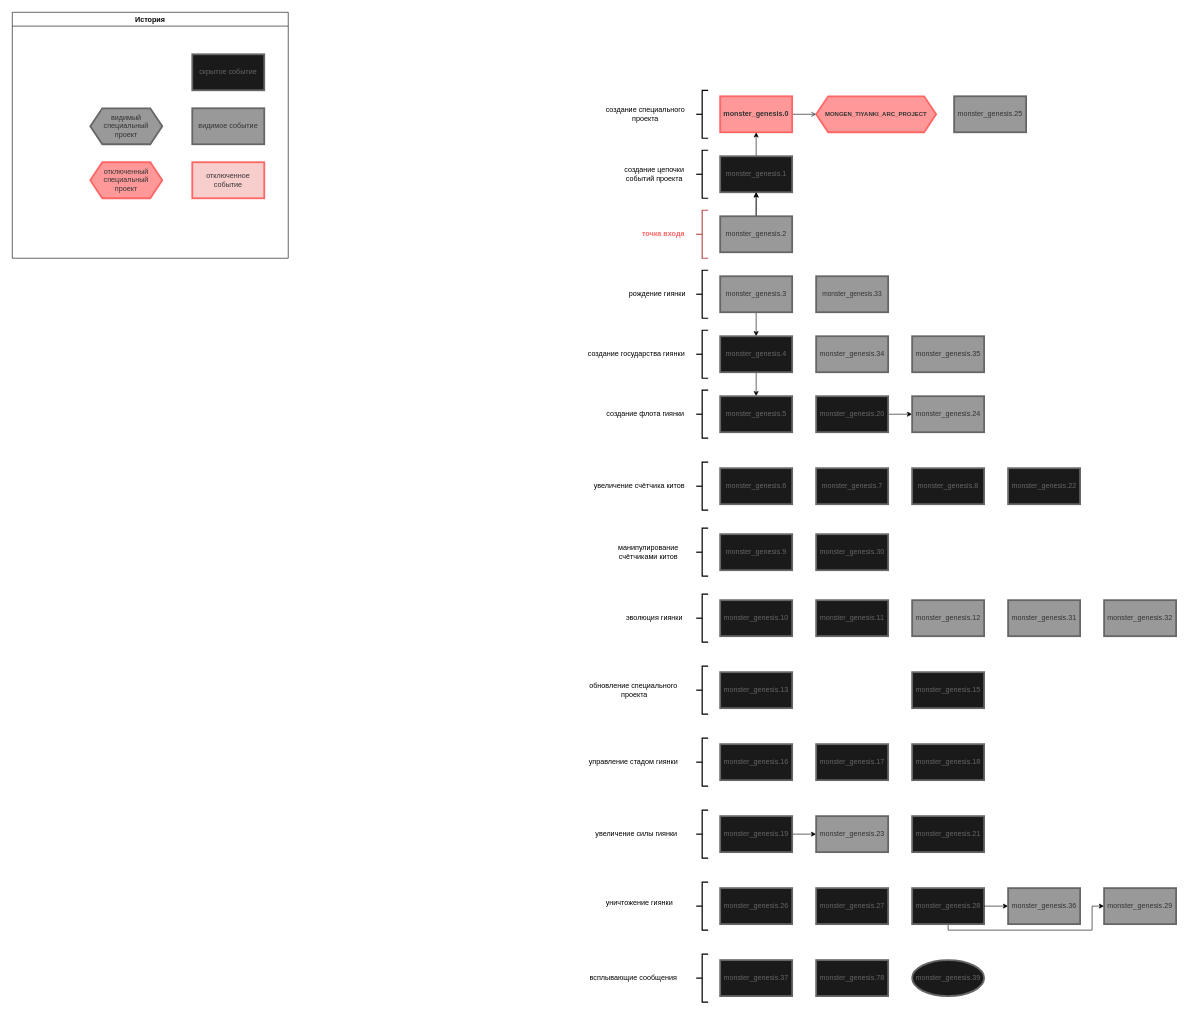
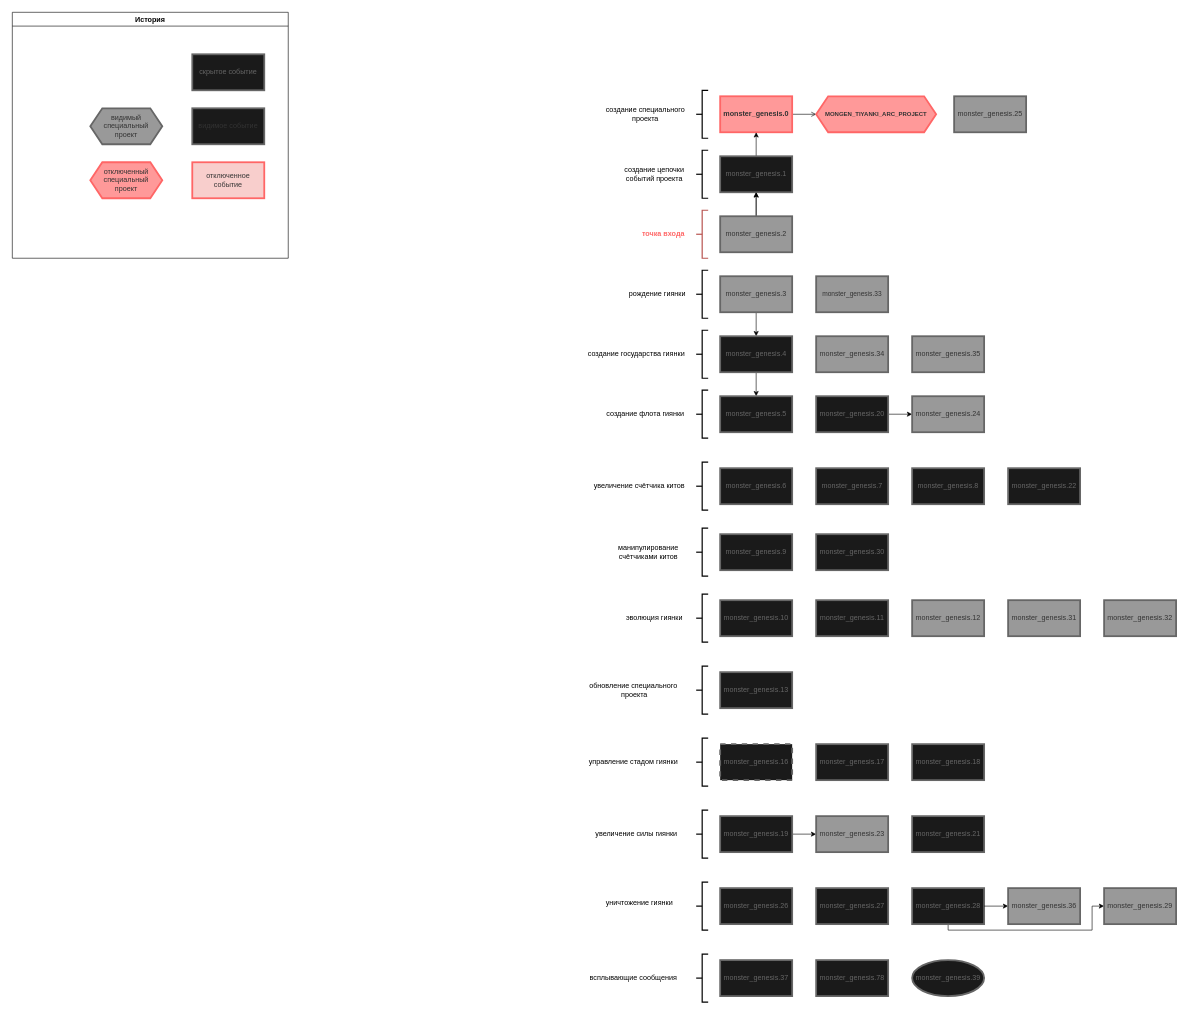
node "видимое событие": fillcolor #999999 -> #1a1a1a
node "monster_genesis.15": removed
node "monster_genesis.16": style solid -> dashed
